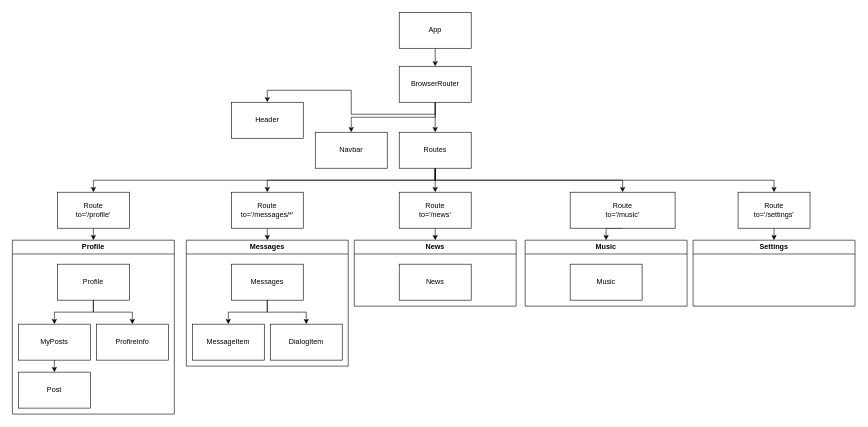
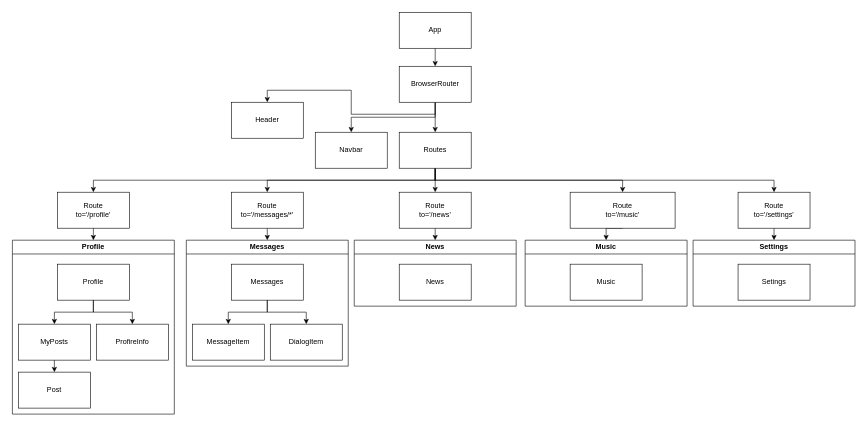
node "Setings": added
